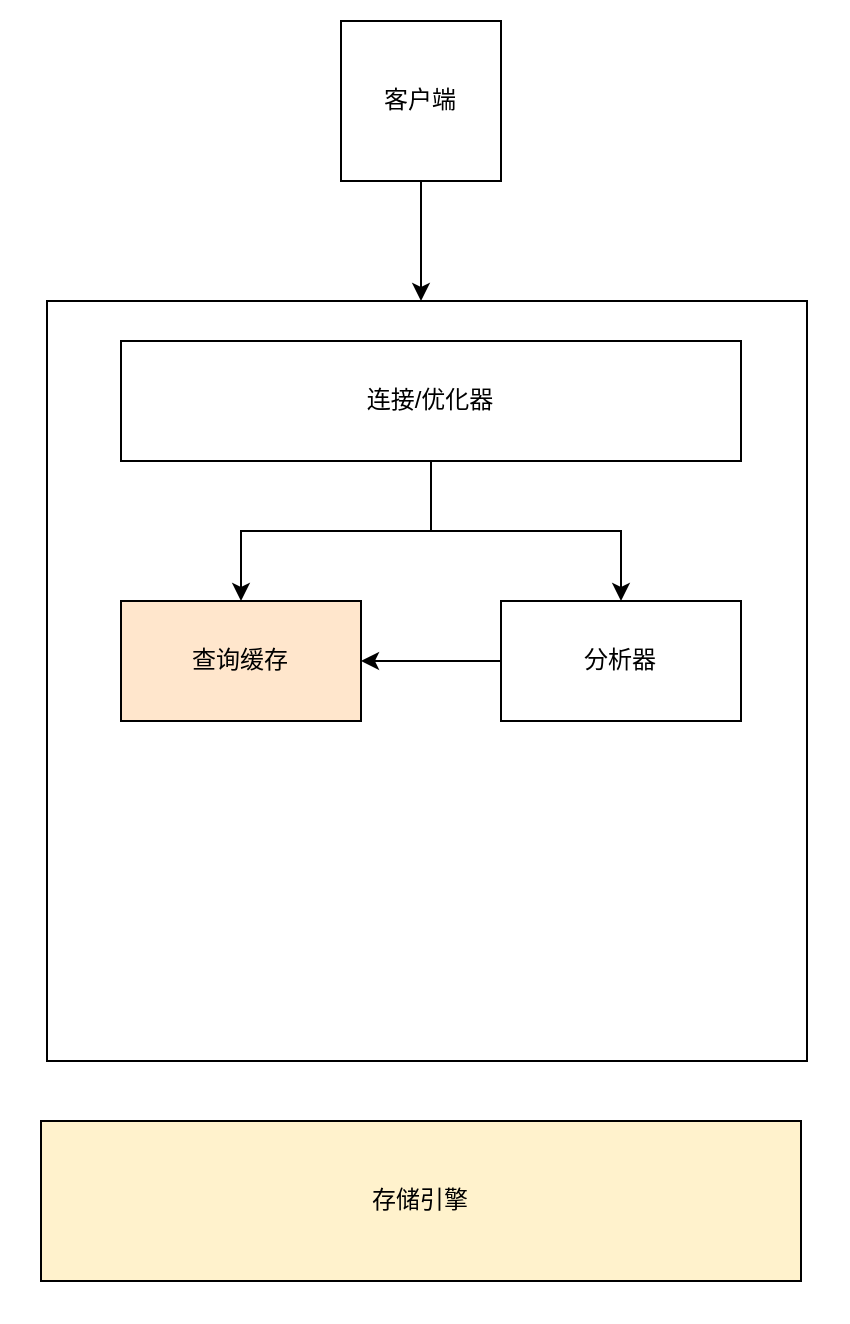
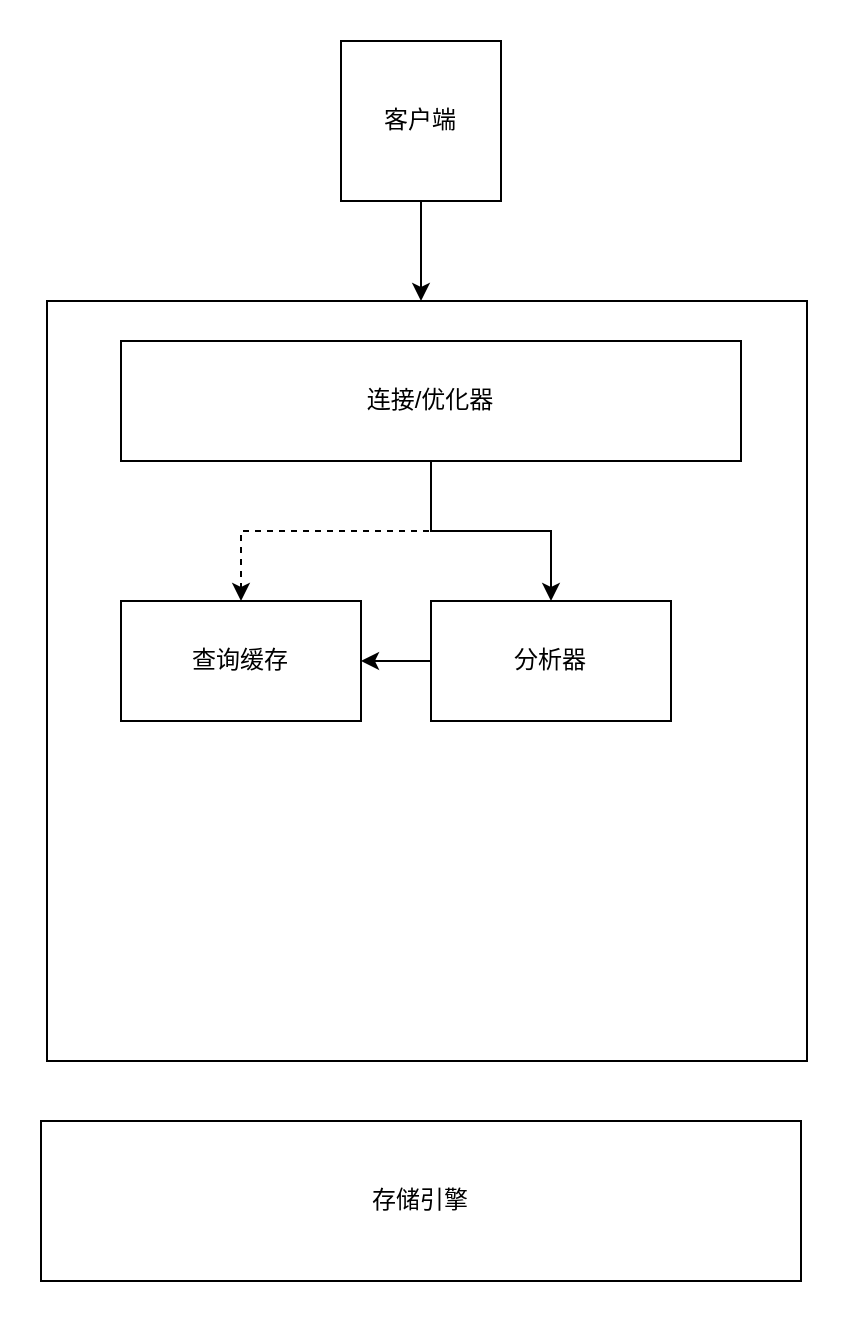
node "客户端": moved (421, 101) -> (421, 121)
edge "连接/优化器" -> "查询缓存": style solid -> dashed
node "查询缓存": fillcolor #ffe6cc -> #ffffff
node "分析器": moved (621, 661) -> (551, 661)
node "存储引擎": fillcolor #fff2cc -> #ffffff
